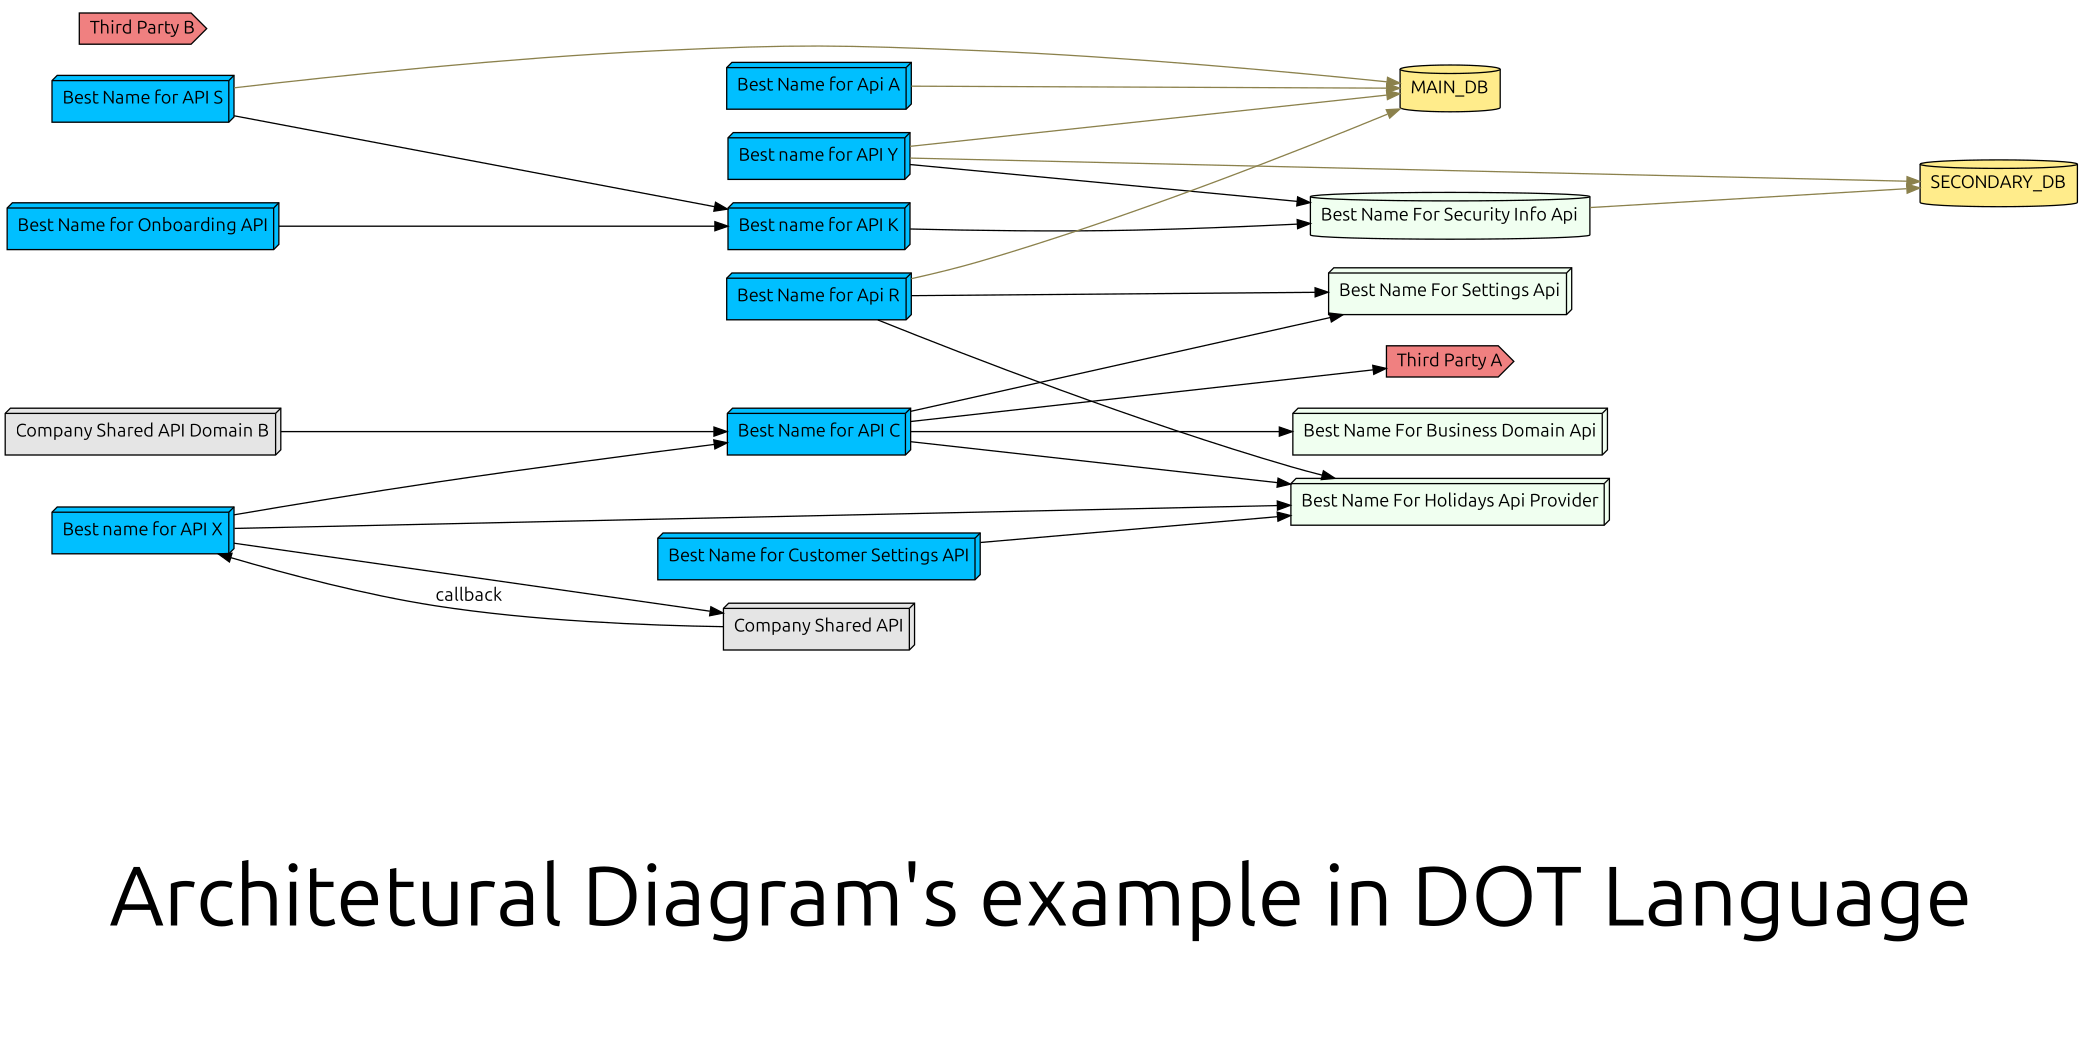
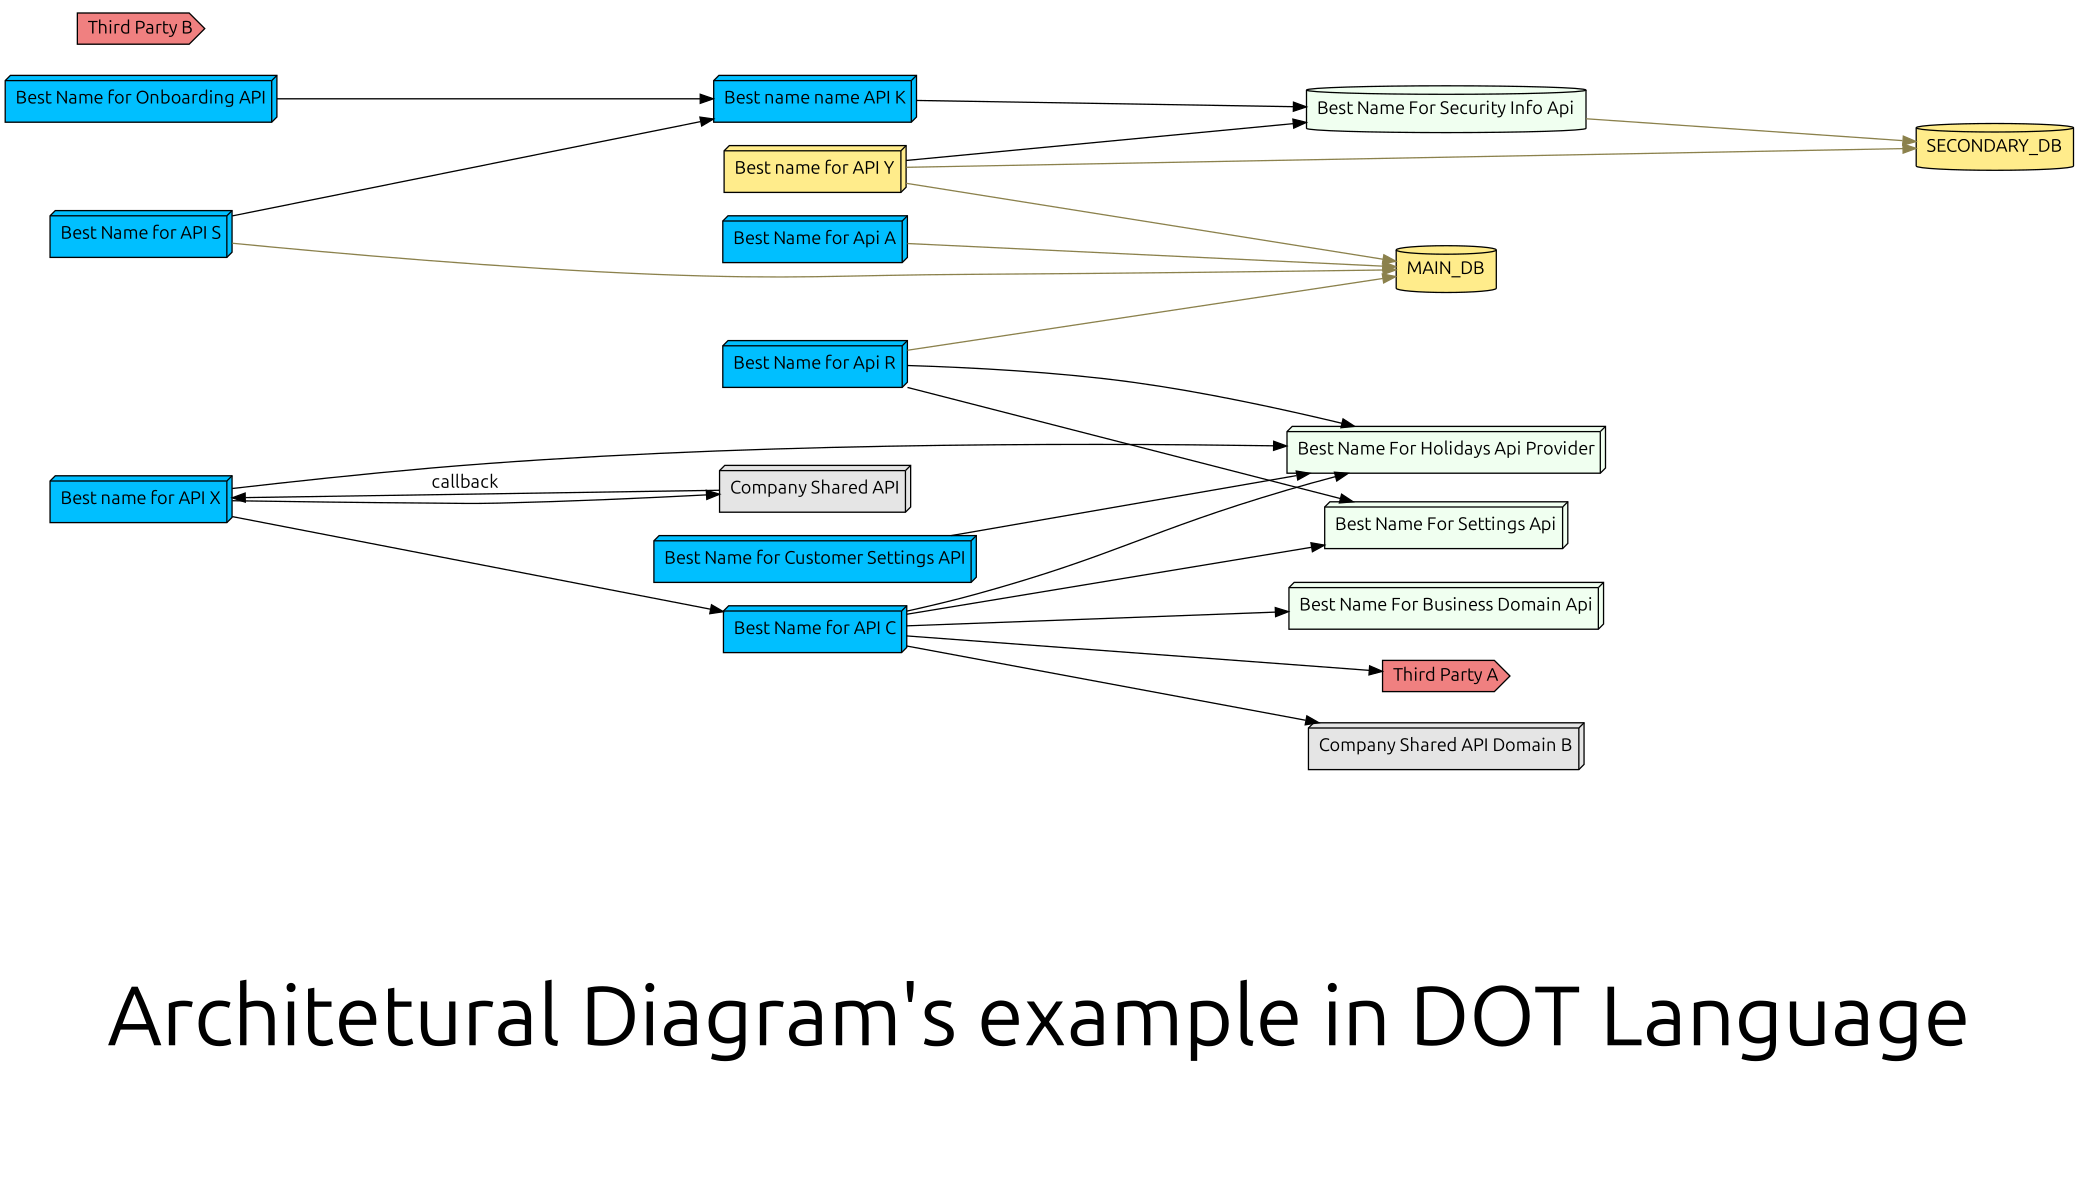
node "Best name for API Y": fillcolor deepskyblue -> lightgoldenrod1
node "Best name for API K": label "Best name for API K" -> "Best name name API K"
edge "Company Shared API Domain B" -> "Best Name for API C": reversed
